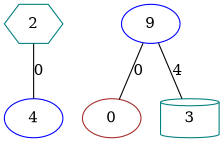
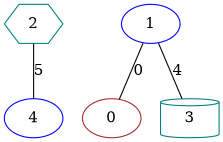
node "9": label "9" -> "1"
edge "2" -- "4": label "0" -> "5"
